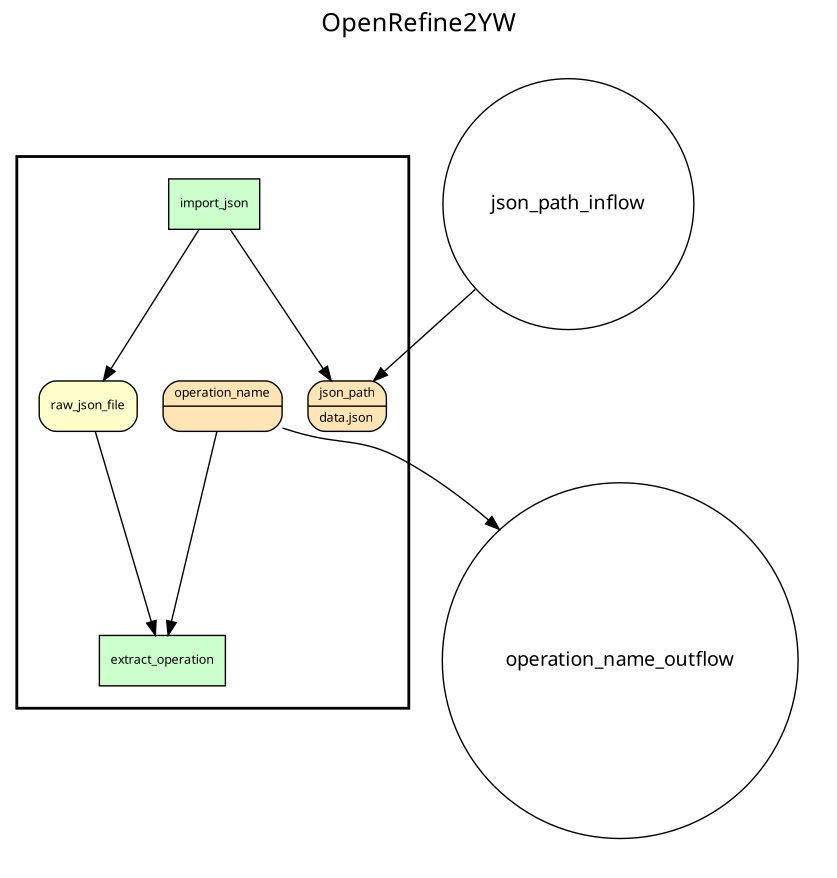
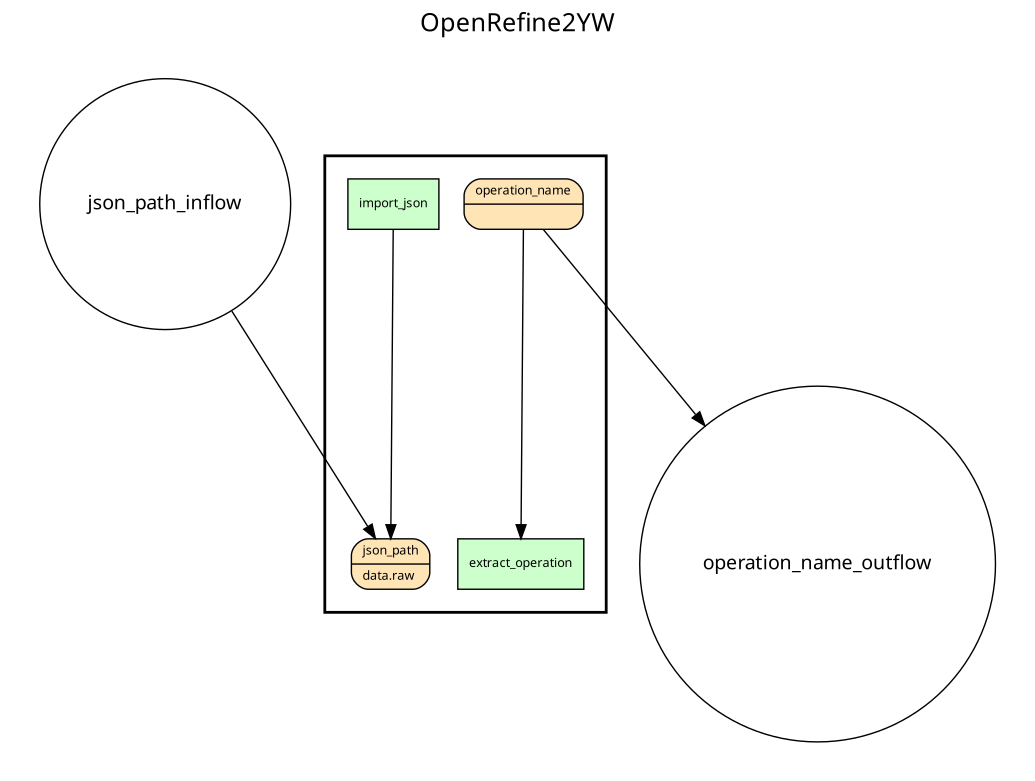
node "raw_json_file": removed
node "json_path": text "data.json" -> "data.raw"
